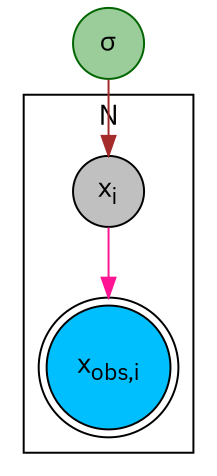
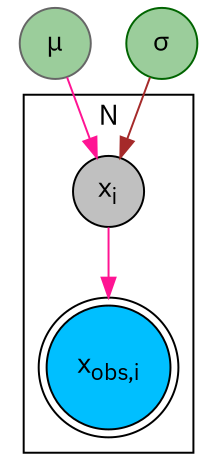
node "μ": added
